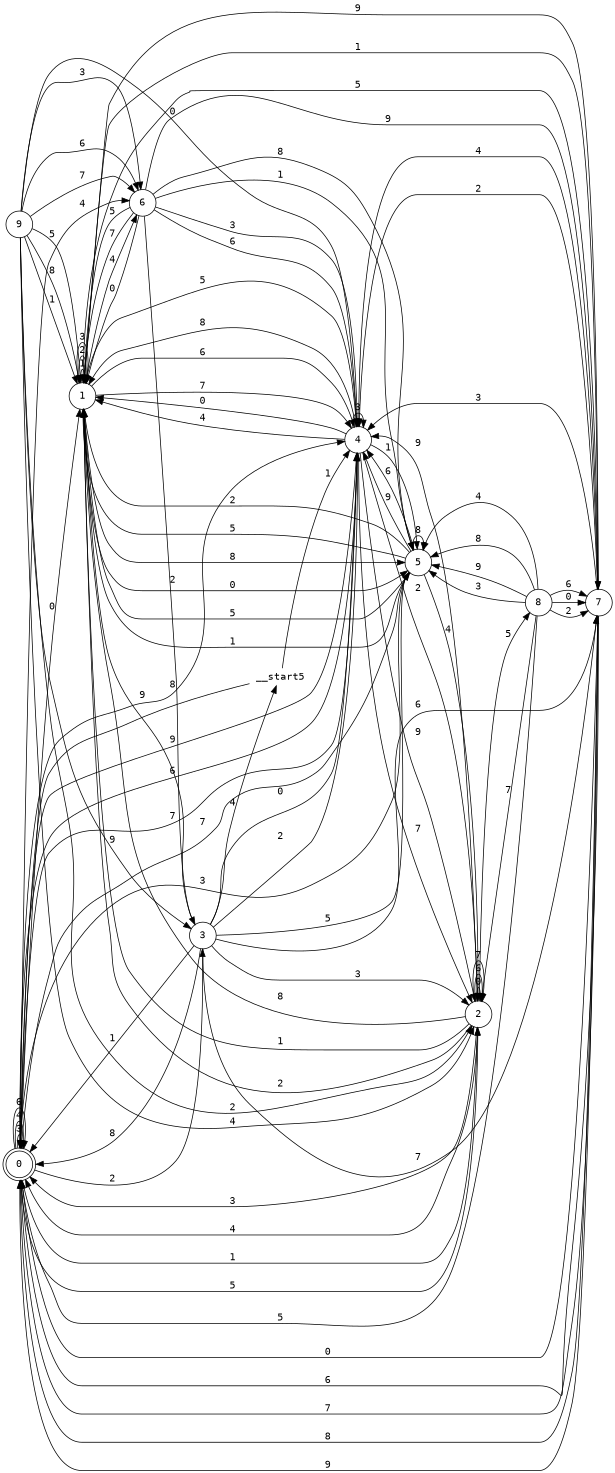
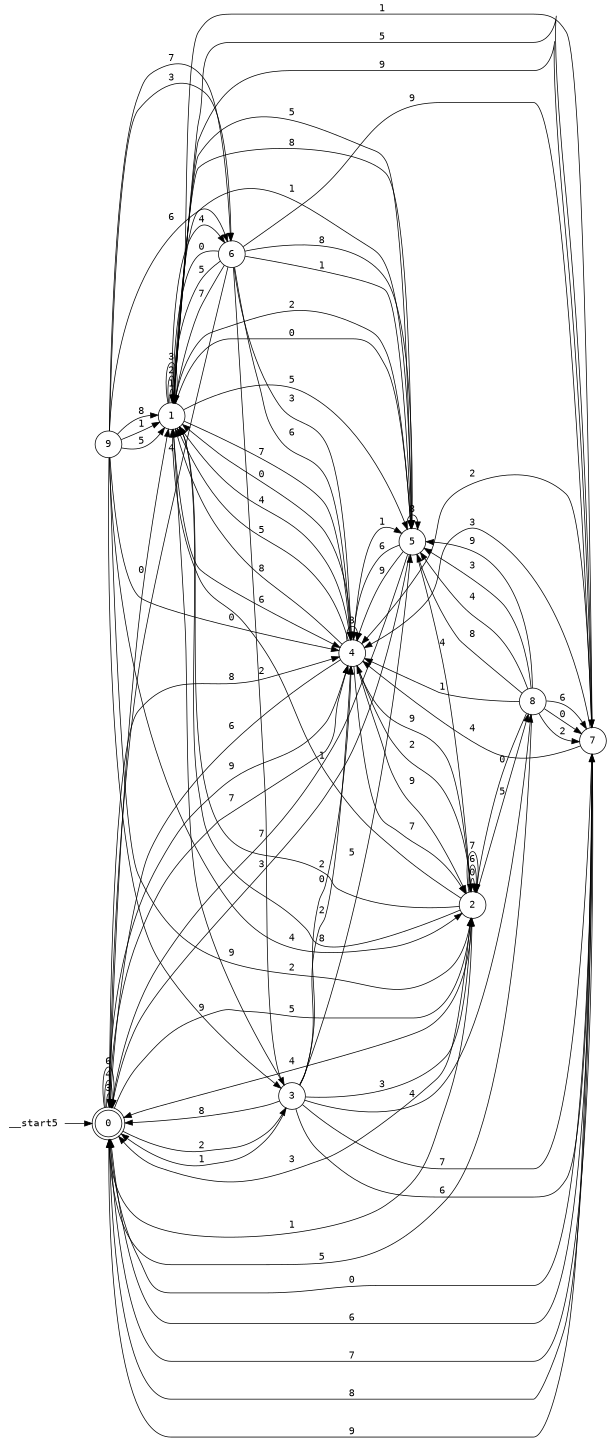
edge "__start5" -> "4": now "8" -> "4"
edge "0" -> "6": reversed
edge "8" -> "2": label "7" -> "0"
edge "3" -> "__start5": now "3" -> "8"
